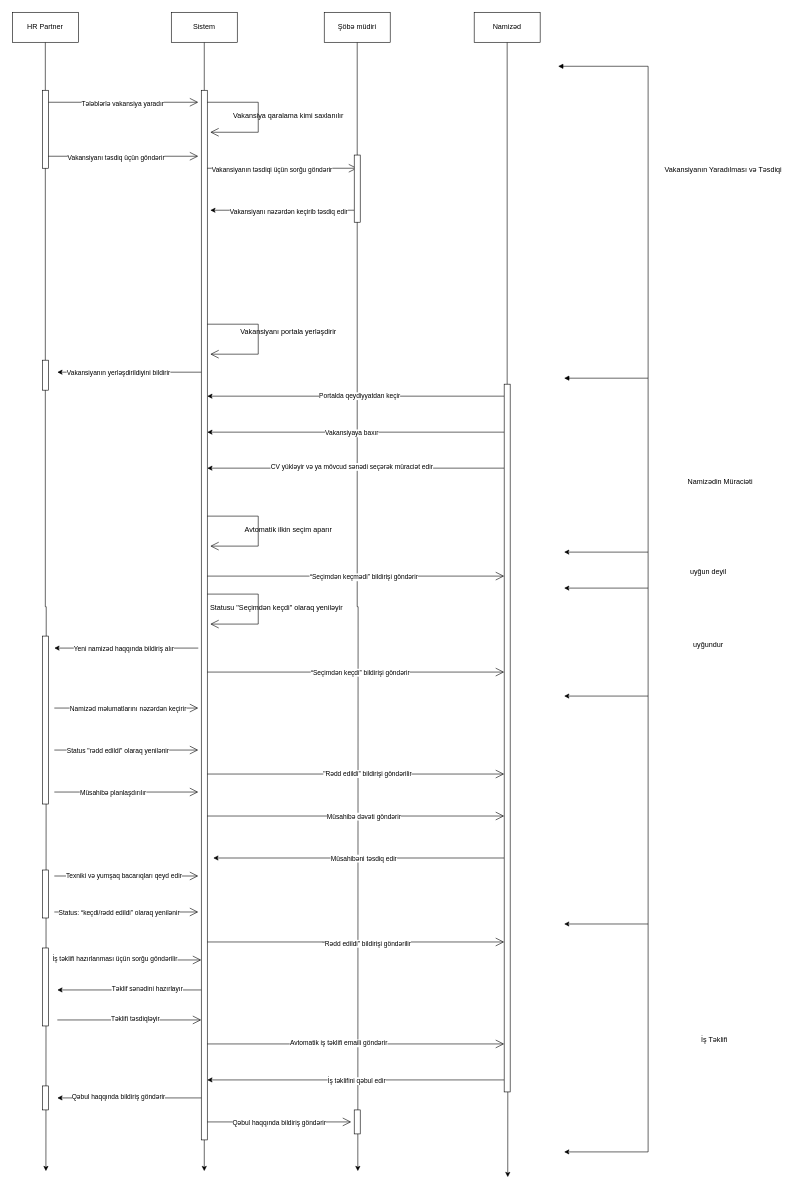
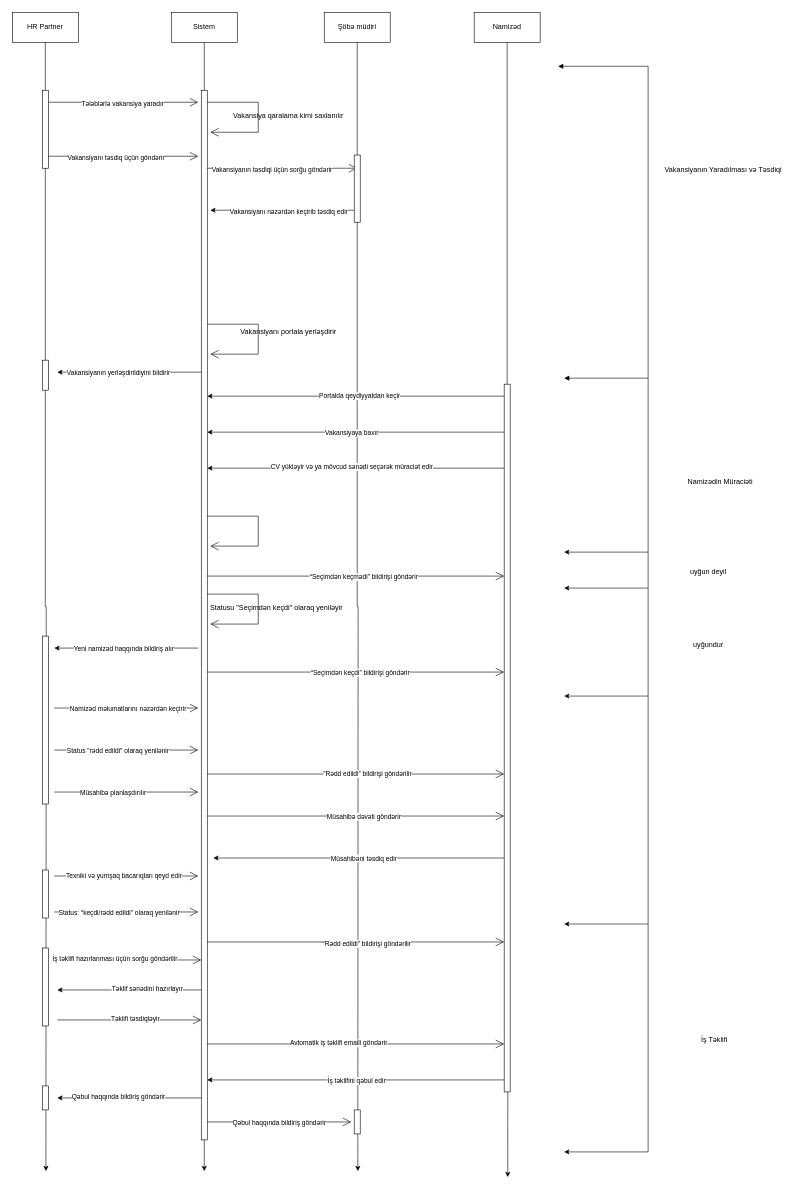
node "Avtomatik ilkin seçim aparır": removed
